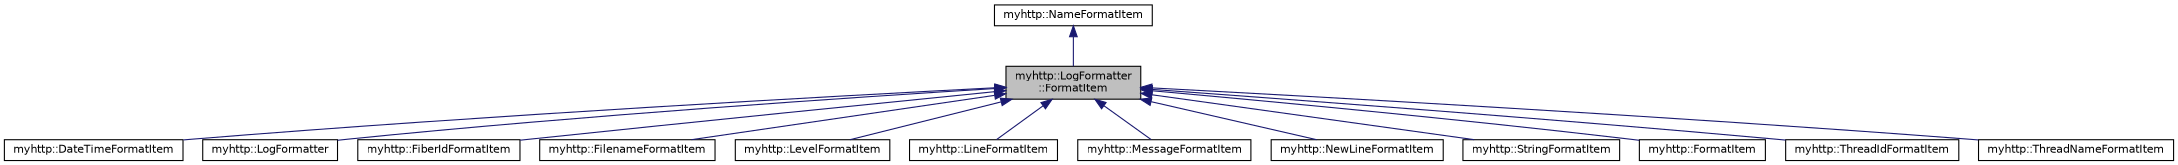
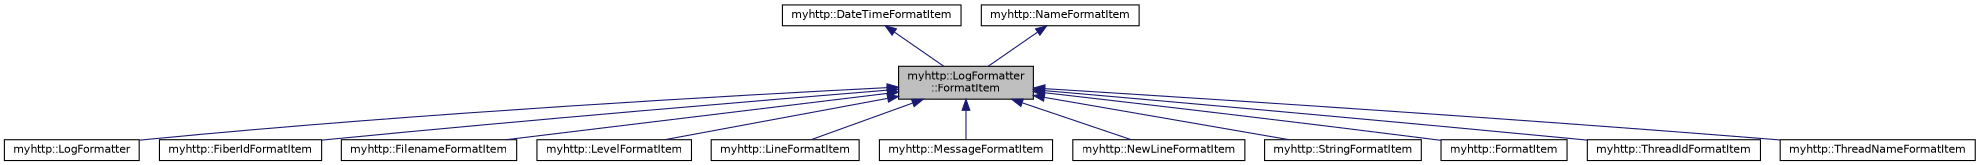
edge "myhttp::DateTimeFormatItem" -> "myhttp::LogFormatter ::FormatItem": reversed
